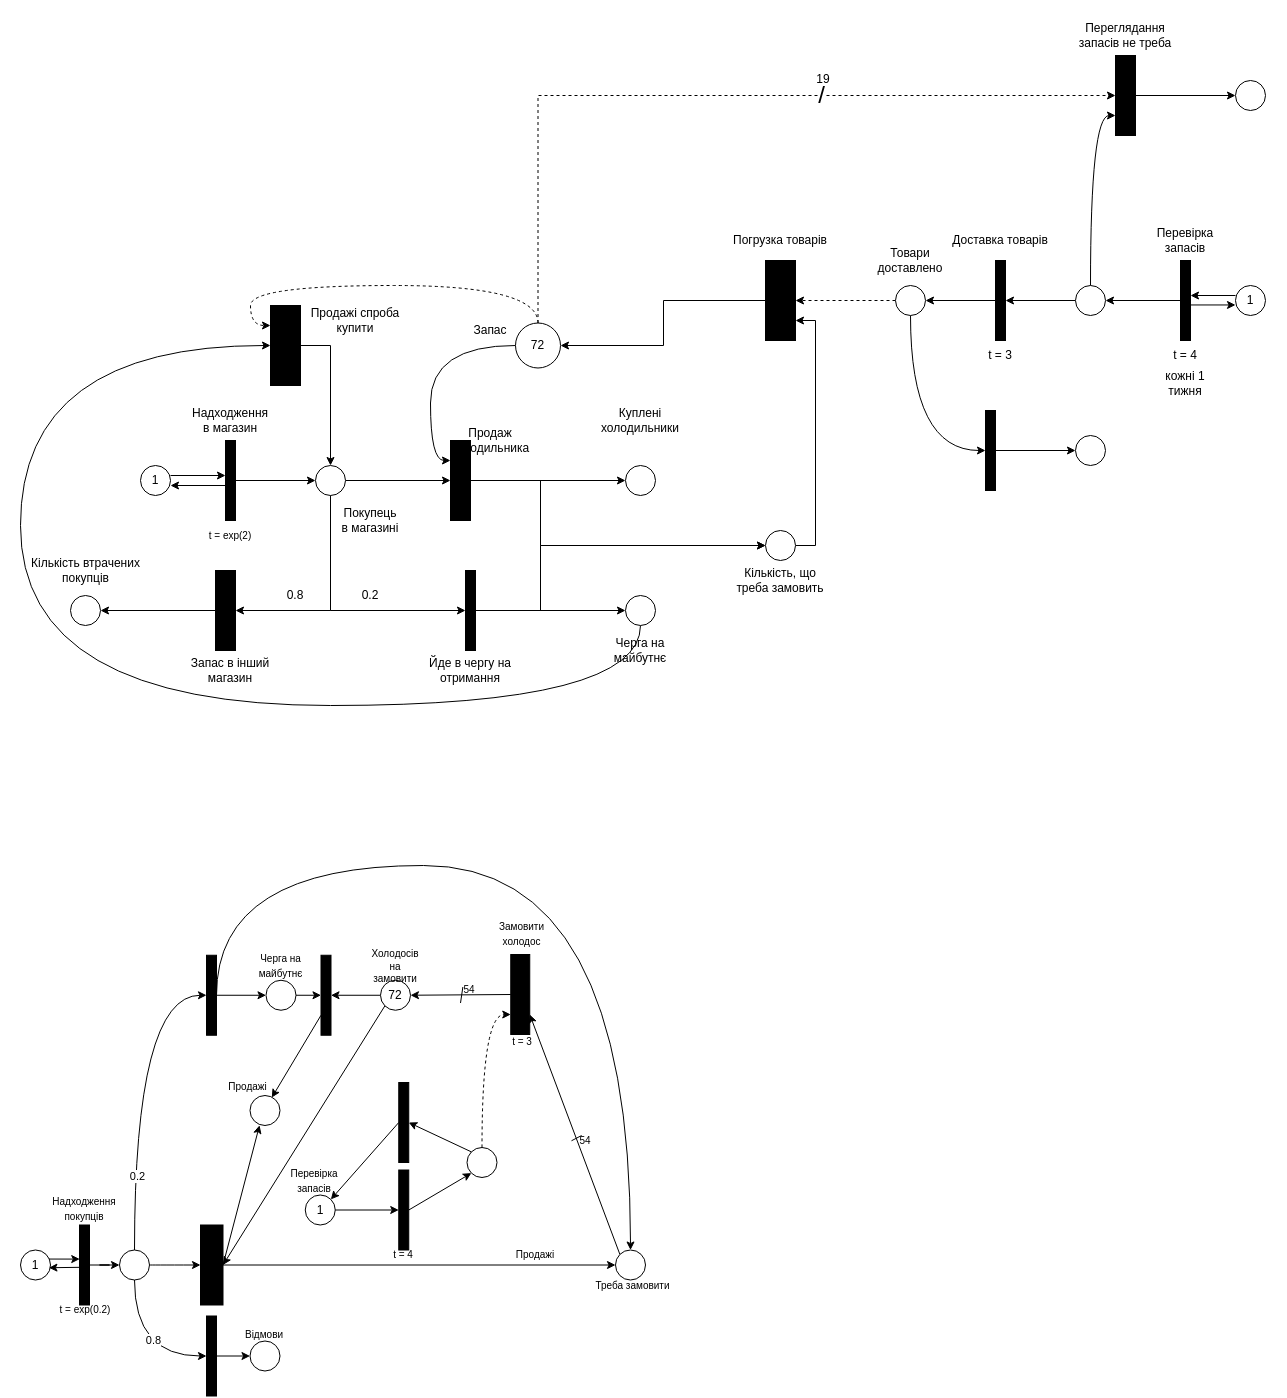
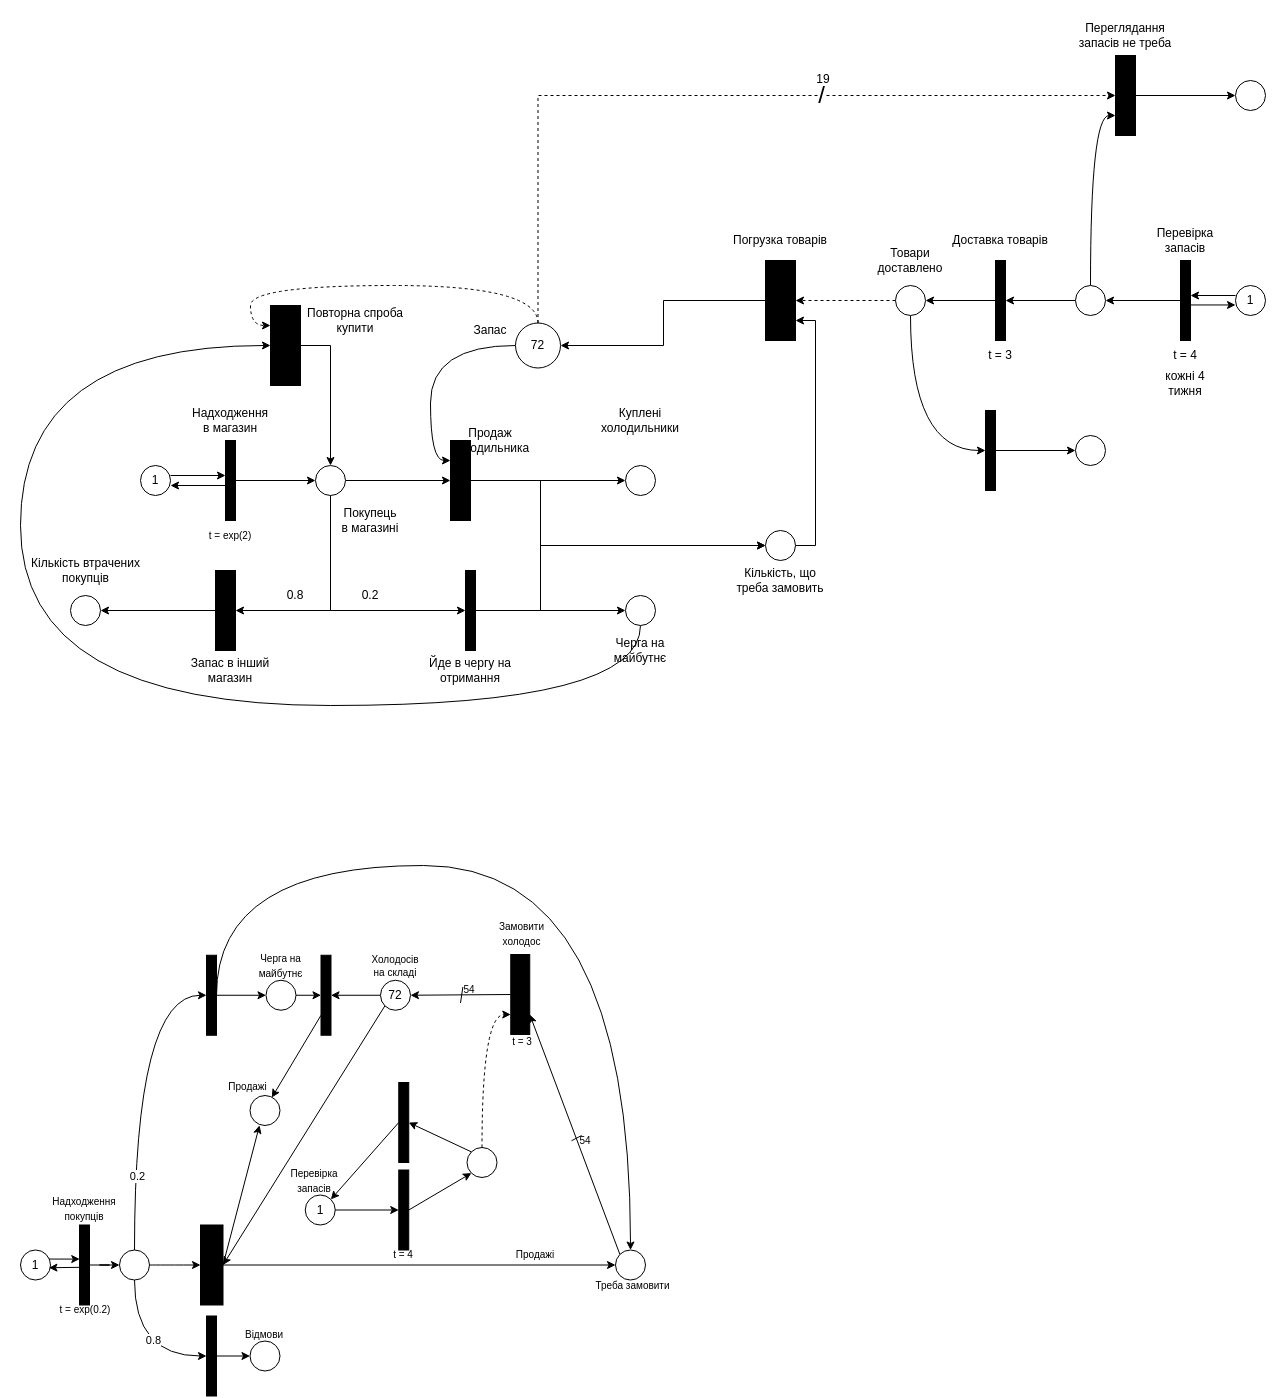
node "Продажі спроба купити": label "Продажі спроба купити" -> "Повторна спроба купити"
node "кожні 1 тижня": label "кожні 1 тижня" -> "кожні 4 тижня"
node "Холодосів на замовити": label "Холодосів на замовити" -> "Холодосів на складі"
